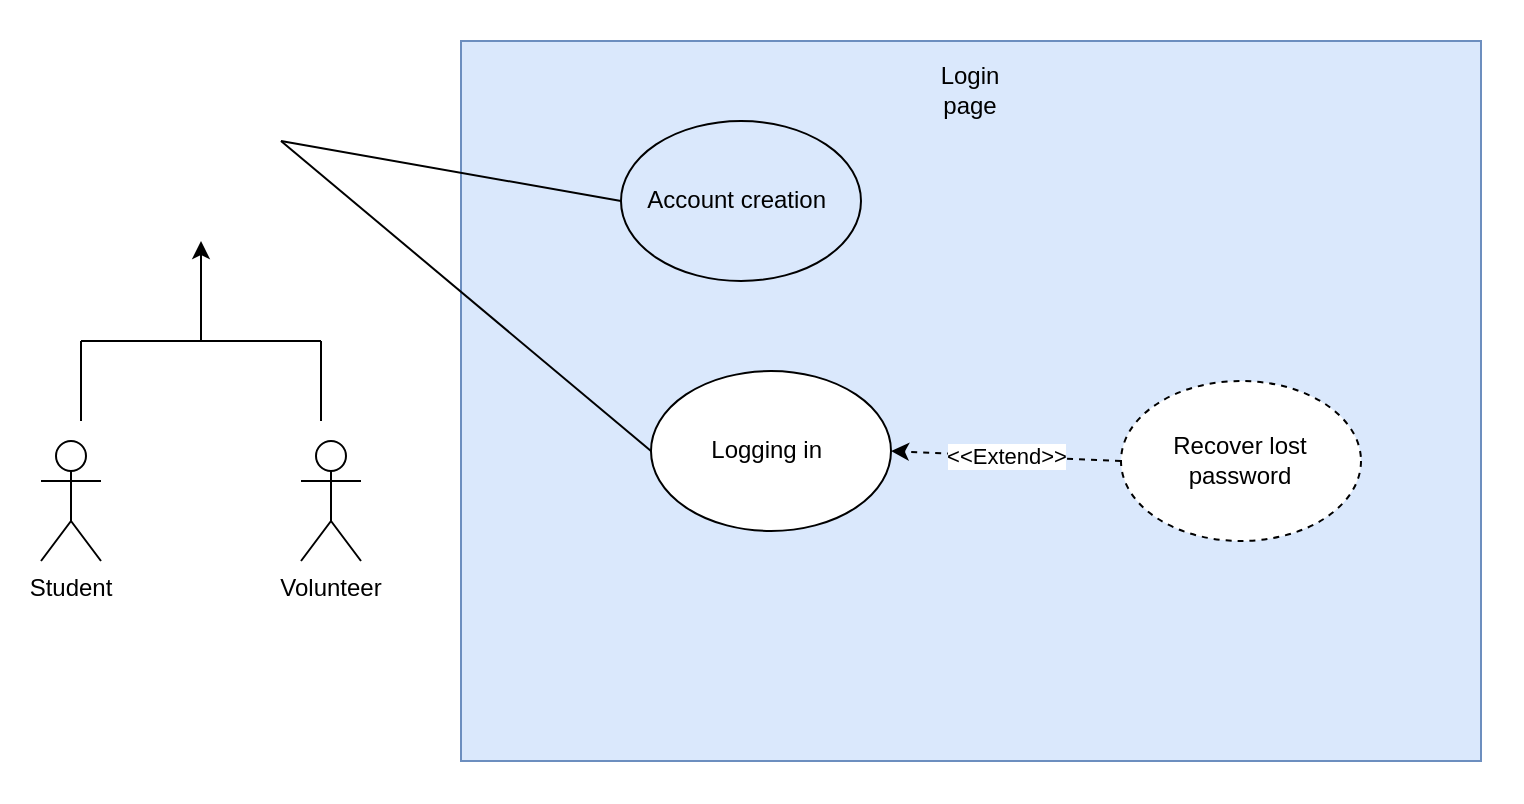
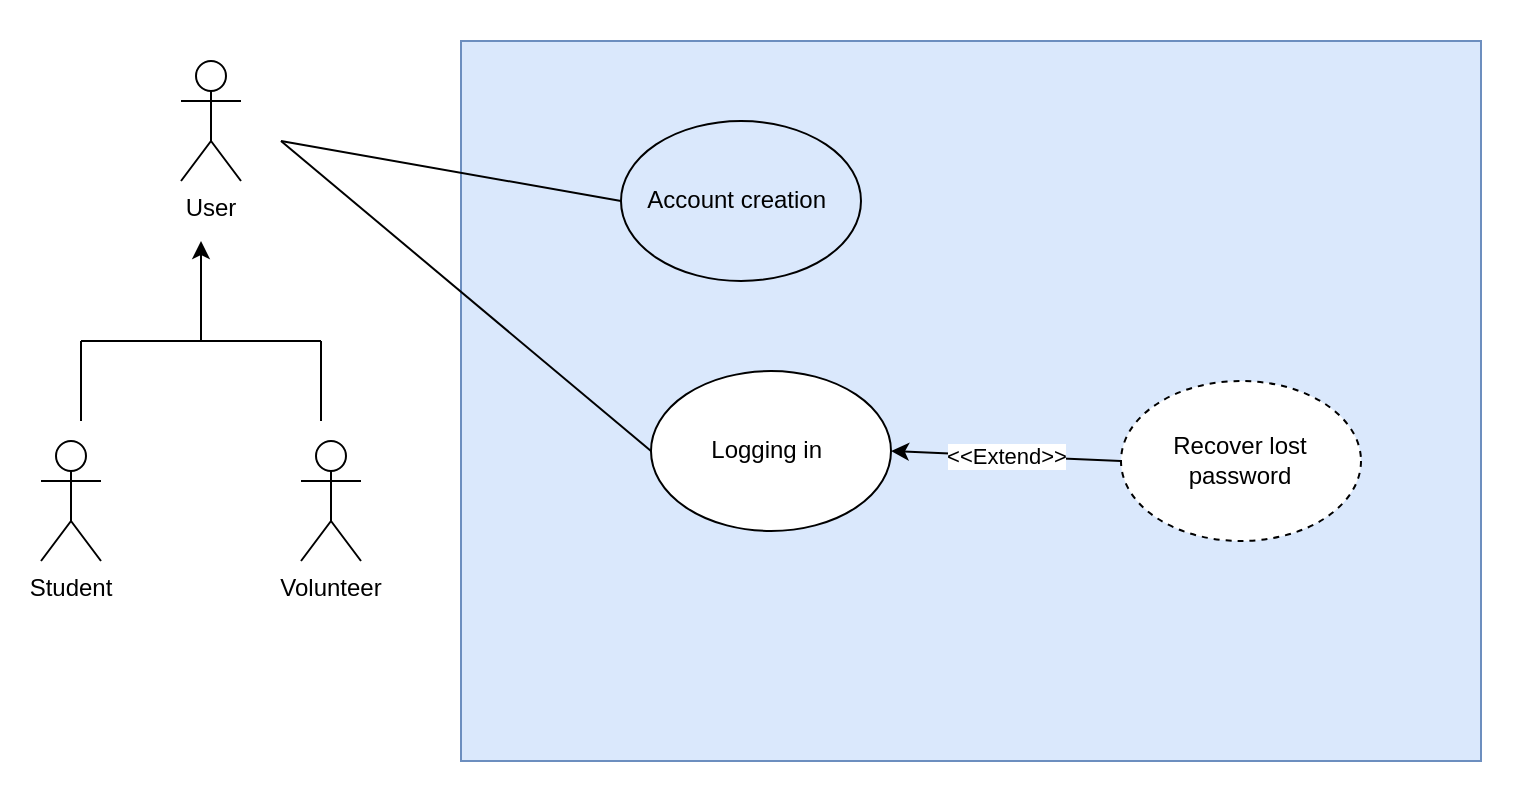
node "Login page": removed
node "User": added
edge "Recover lost password" -> "Logging in": style dashed -> solid
